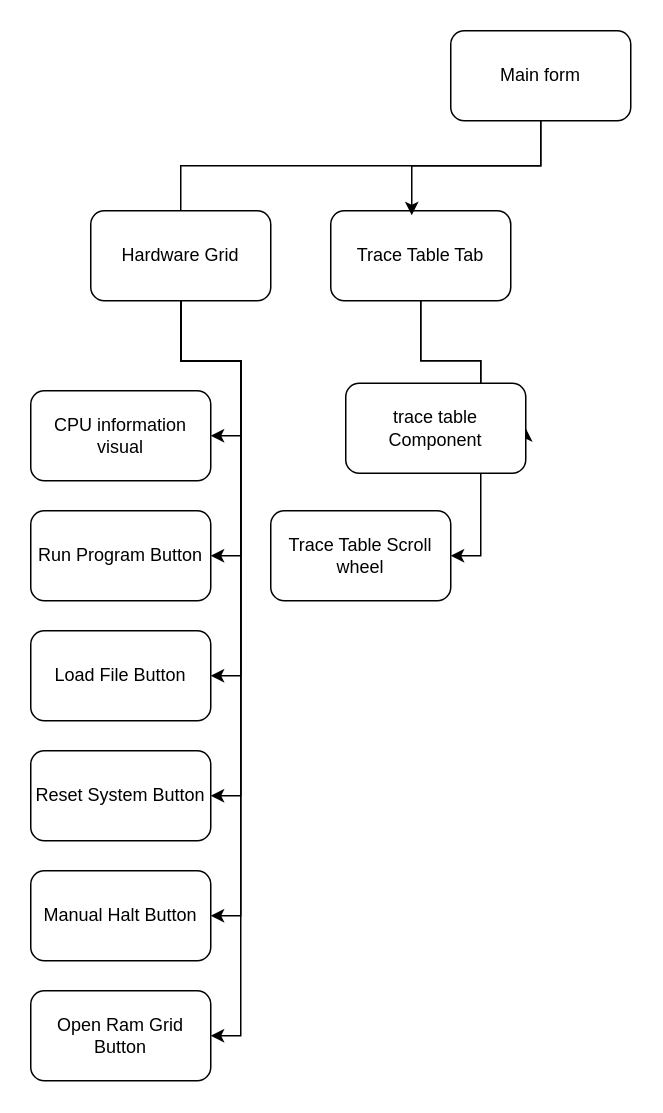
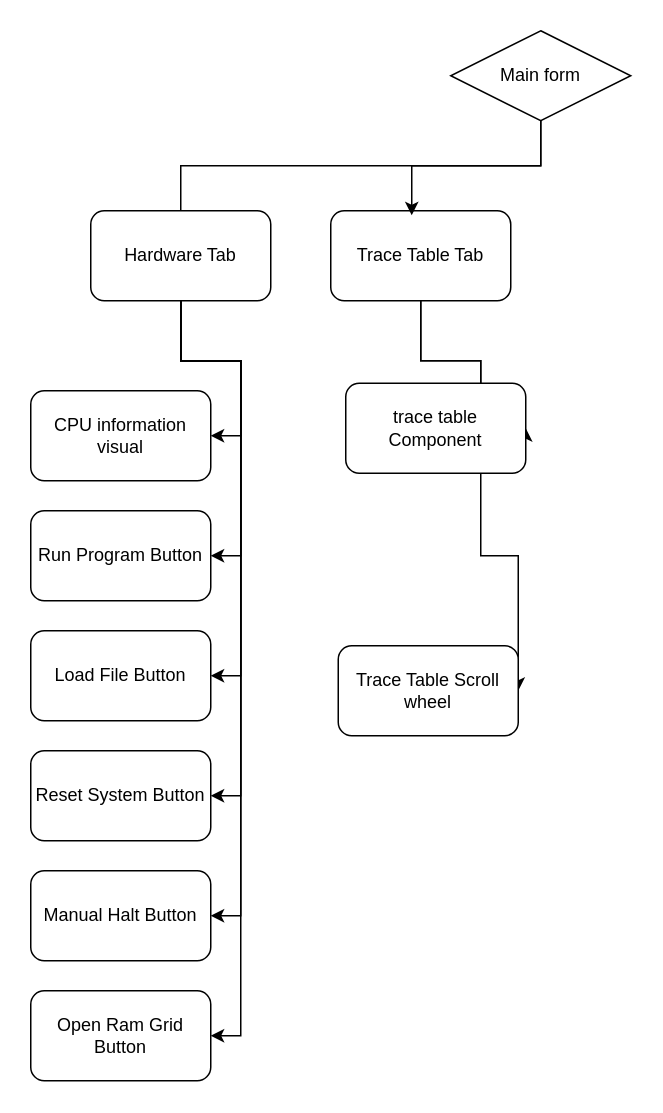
node "Main form": shape rounded rectangle -> diamond
node "Hardware Grid": label "Hardware Grid" -> "Hardware Tab"
node "Trace Table Scroll wheel": moved (361, 556) -> (428, 691)
